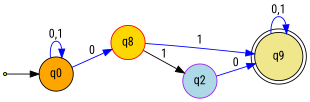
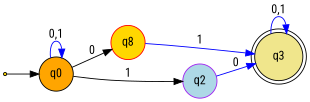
node "q9": label "q9" -> "q3"
edge "q0" -> "q8": color blue -> black
edge "q8" -> "q2": now "q0" -> "q2"
